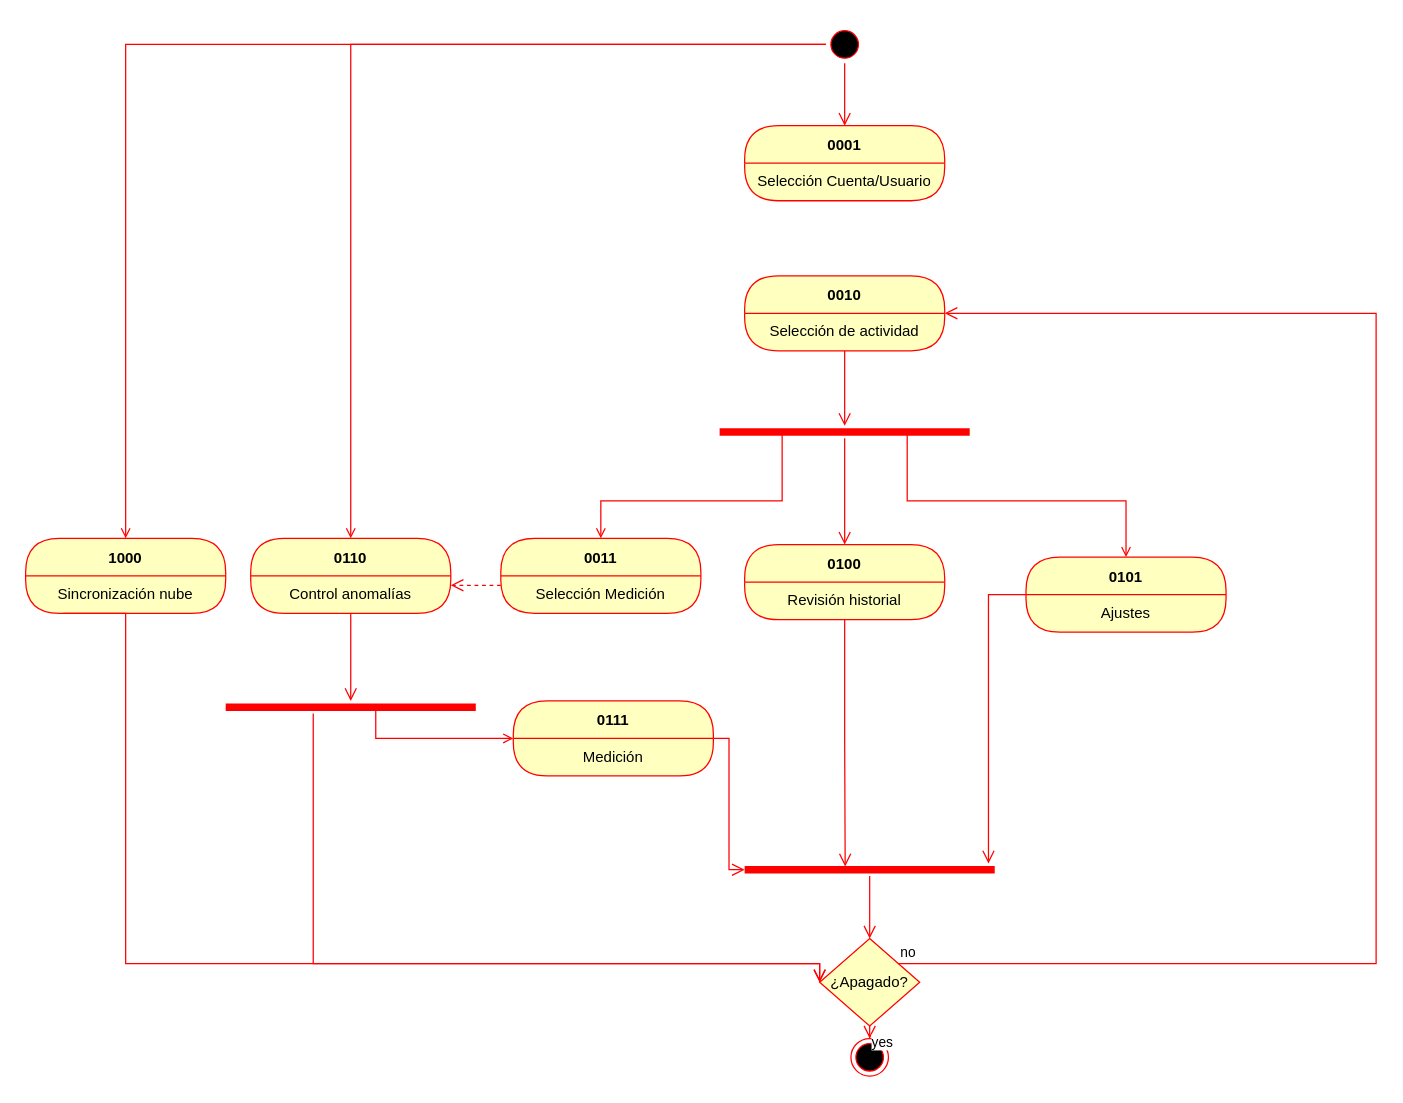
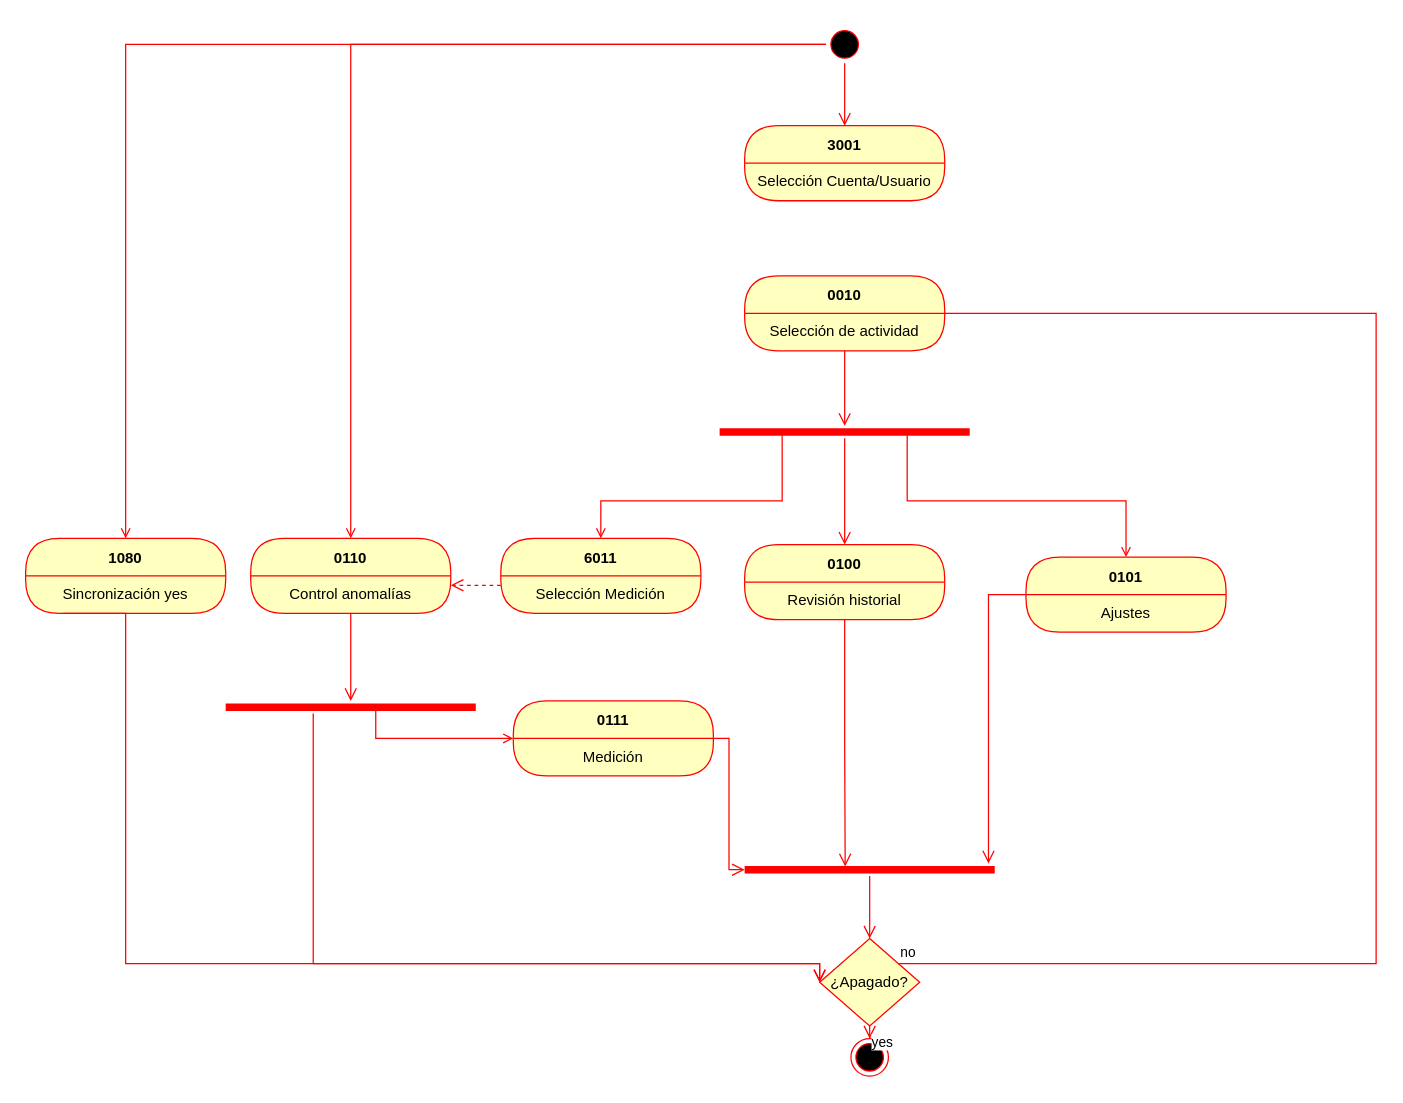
node "0001": label "0001" -> "3001"
edge "¿Apagado?" -> "Selección de actividad": arrowhead open -> none
node "1000": label "1000" -> "1080"
node "0011": label "0011" -> "6011"
node "Sincronización nube": label "Sincronización nube" -> "Sincronización yes"
